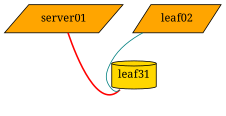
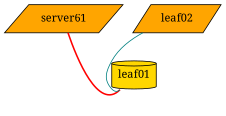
node "server01": label "server01" -> "server61"
node "leaf31": label "leaf31" -> "leaf01"
